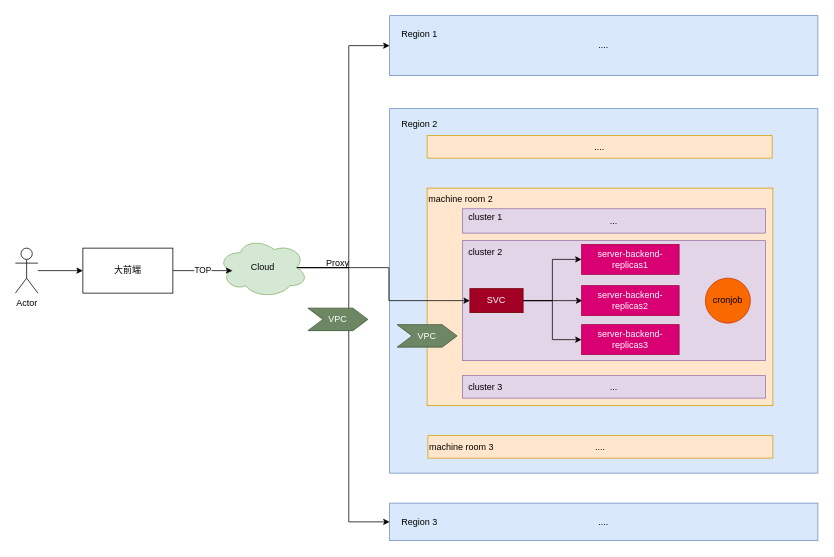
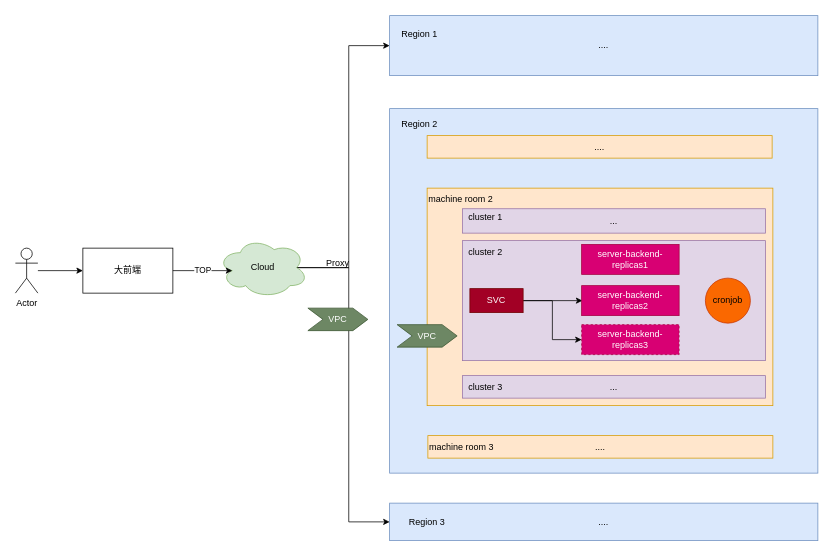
edge "SVC" -> "server-backend-replicas1": removed
edge "Cloud" -> "SVC": removed
node "server-backend-replicas3": style solid -> dashed
node "Region 3": moved (420, 522) -> (427, 522)
